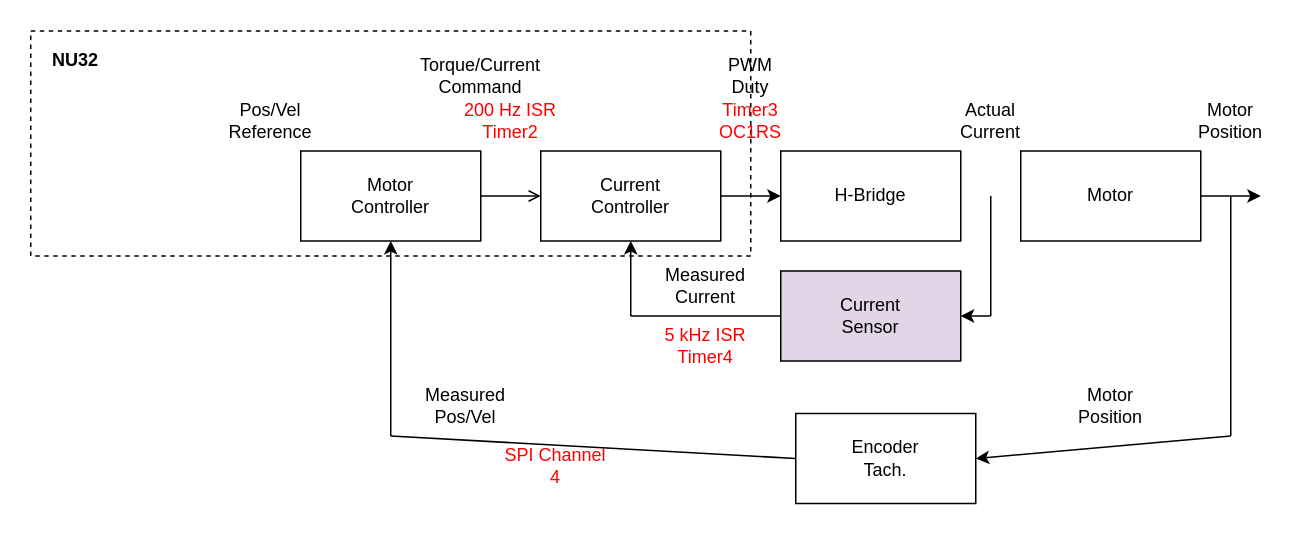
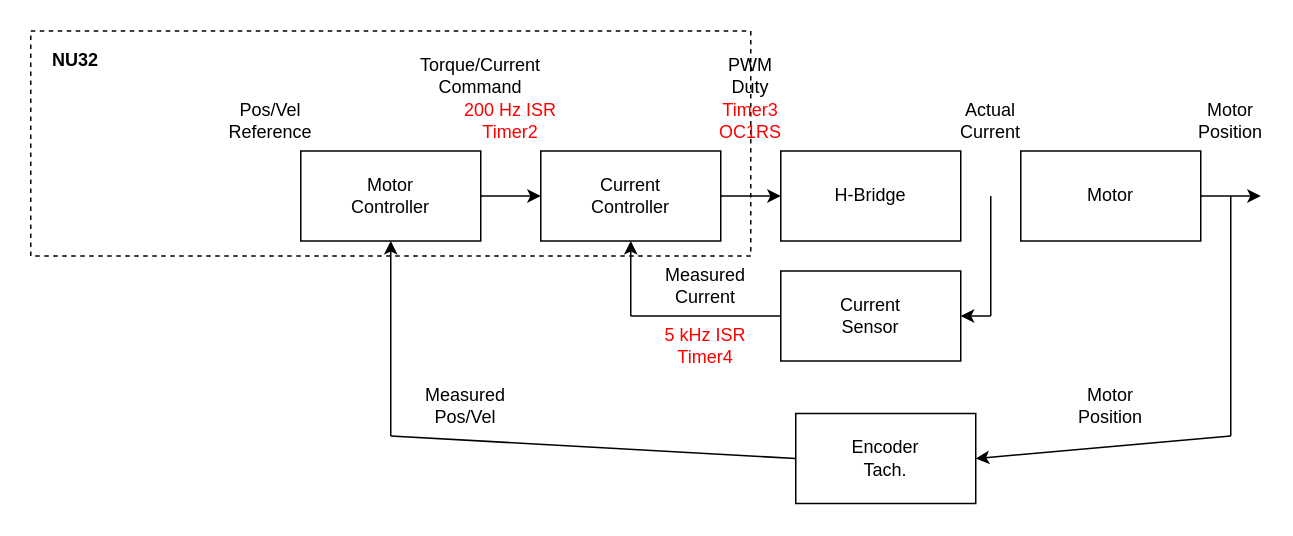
edge "Motor Controller" -> "Current Controller": arrowhead open -> classic
node "Current Sensor": fillcolor #e1d5e7 -> #ffffff
node "SPI Channel 4": removed
